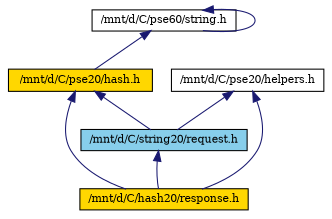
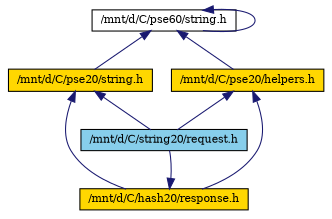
edge "/mnt/d/C/pse20/helpers.h" -> "/mnt/d/C/pse60/string.h": added
node "/mnt/d/C/pse20/hash.h": label "/mnt/d/C/pse20/hash.h" -> "/mnt/d/C/pse20/string.h"
node "/mnt/d/C/pse20/helpers.h": fillcolor white -> gold
edge "/mnt/d/C/hash20/response.h" -> "/mnt/d/C/string20/request.h": reversed
